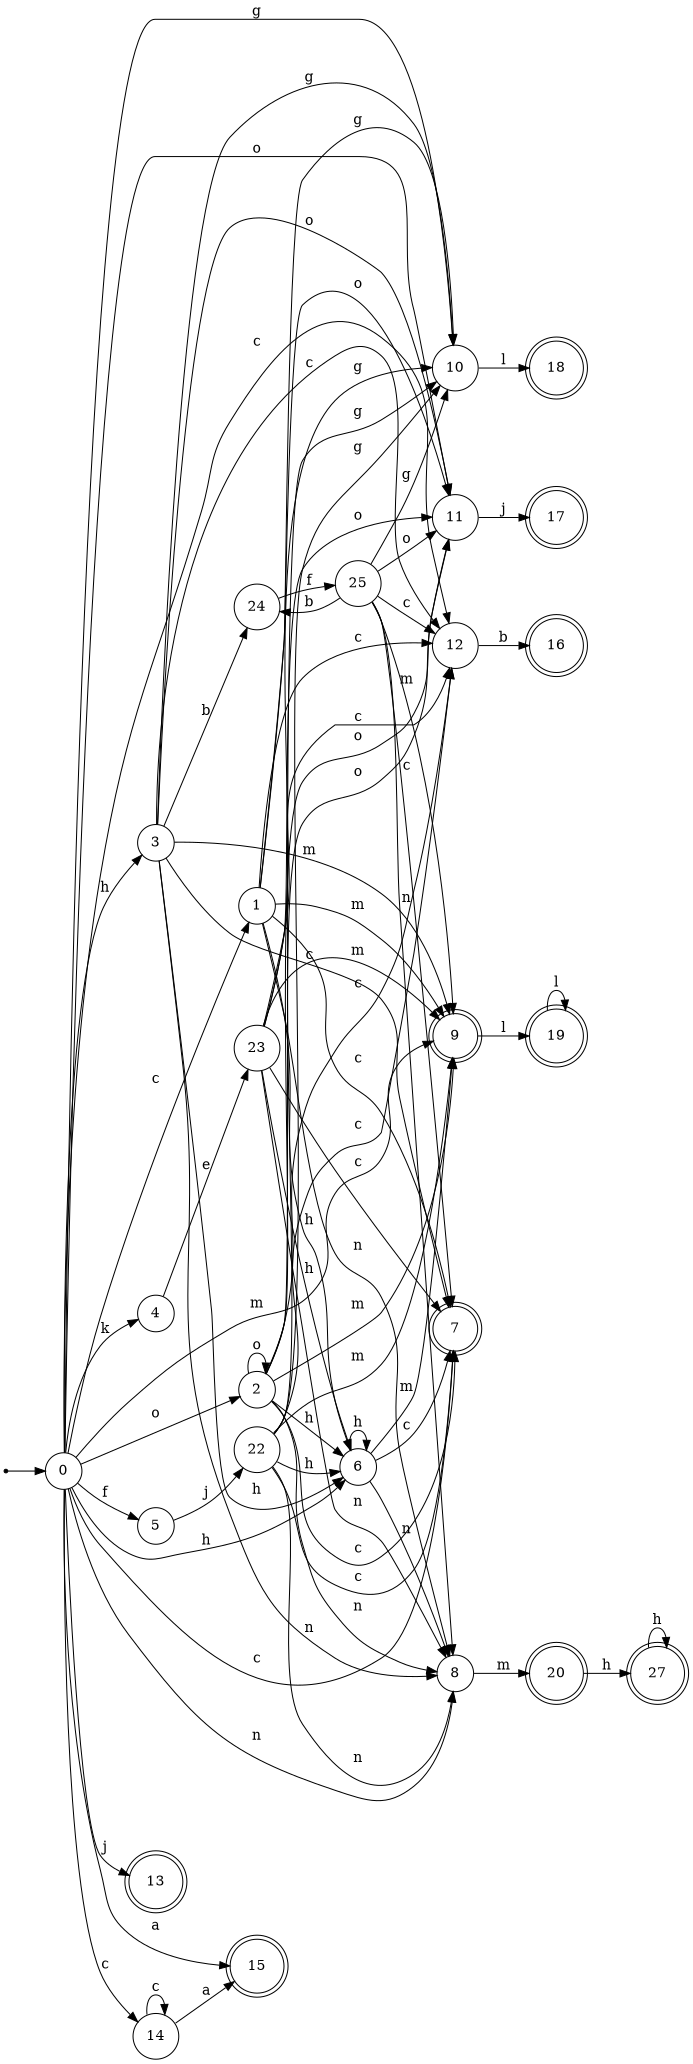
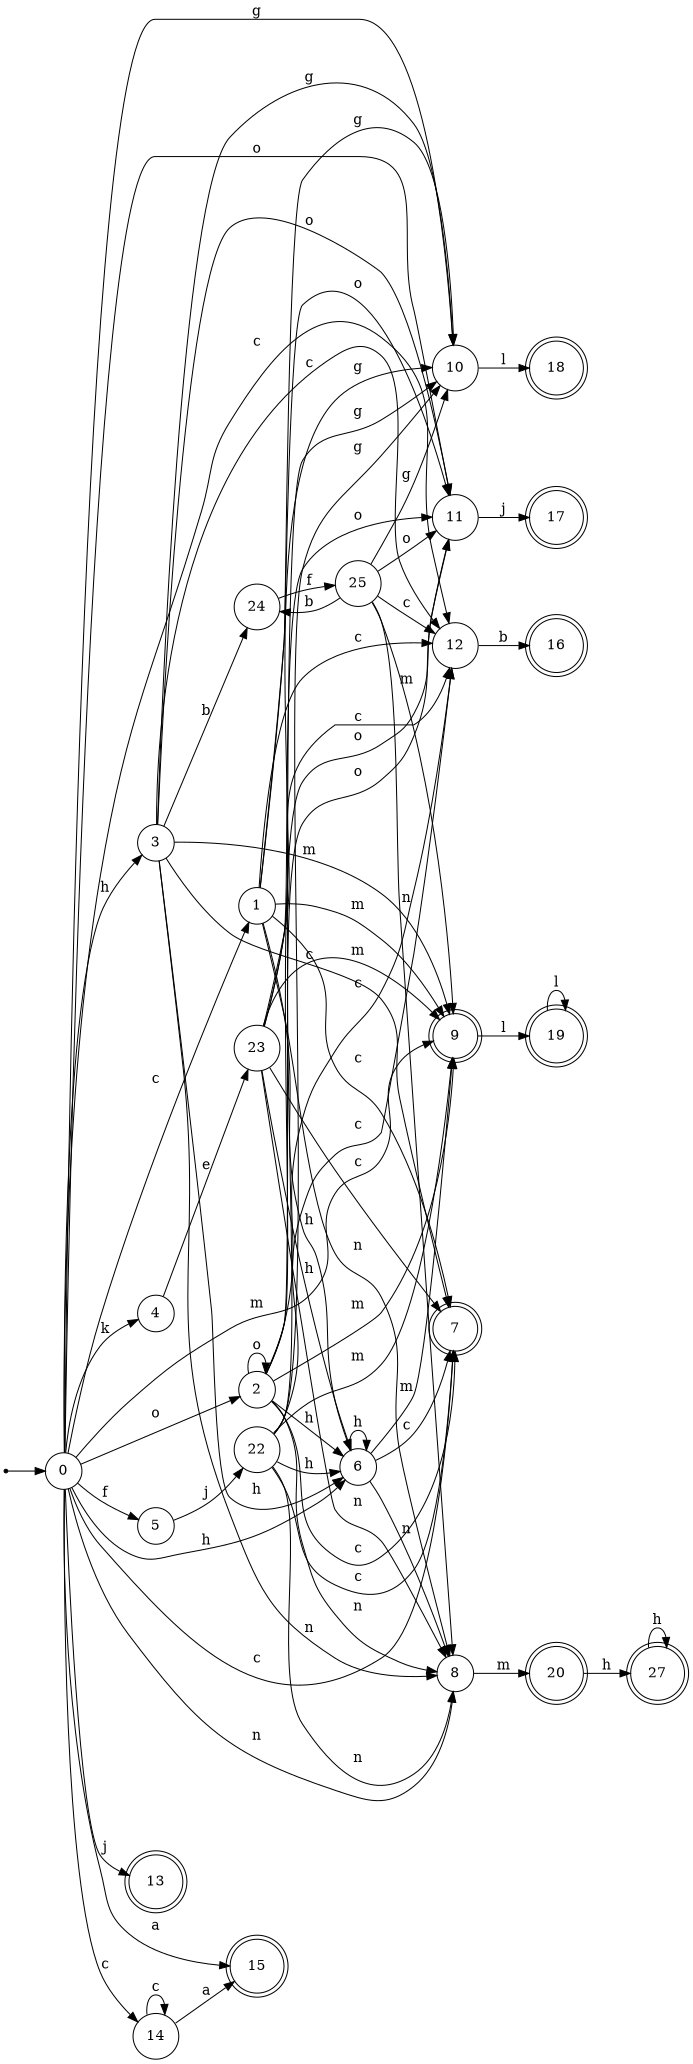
edge "25" -> "7": removed, label "c"
